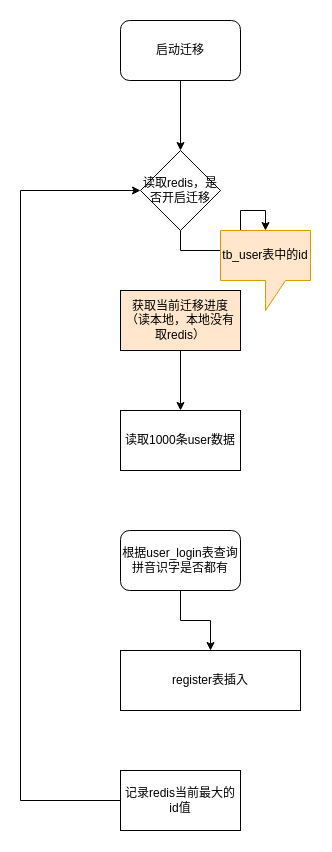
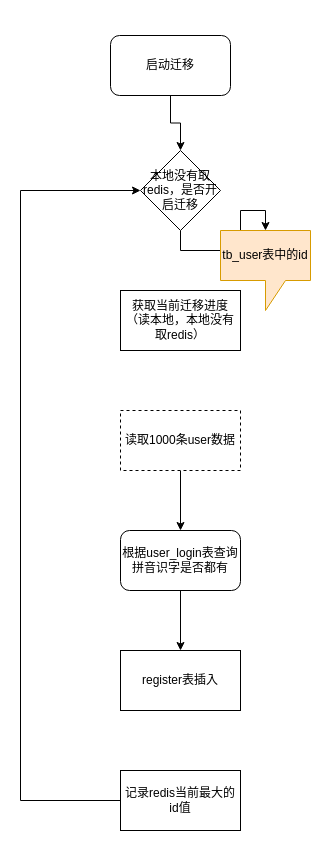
node "启动迁移": moved (181, 51) -> (171, 66)
node "读取redis，是否开启迁移": label "读取redis，是否开启迁移" -> "本地没有取redis，是否开启迁移"
node "获取当前迁移进度 （读本地，本地没有取redis）": fillcolor #ffe6cc -> #ffffff
edge "获取当前迁移进度 （读本地，本地没有取redis）" -> "读取1000条user数据": removed
node "读取1000条user数据": style solid -> dashed
edge "读取1000条user数据" -> "根据user_login表查询拼音识字是否都有": added
node "register表插入": size 180x60 -> 120x60
